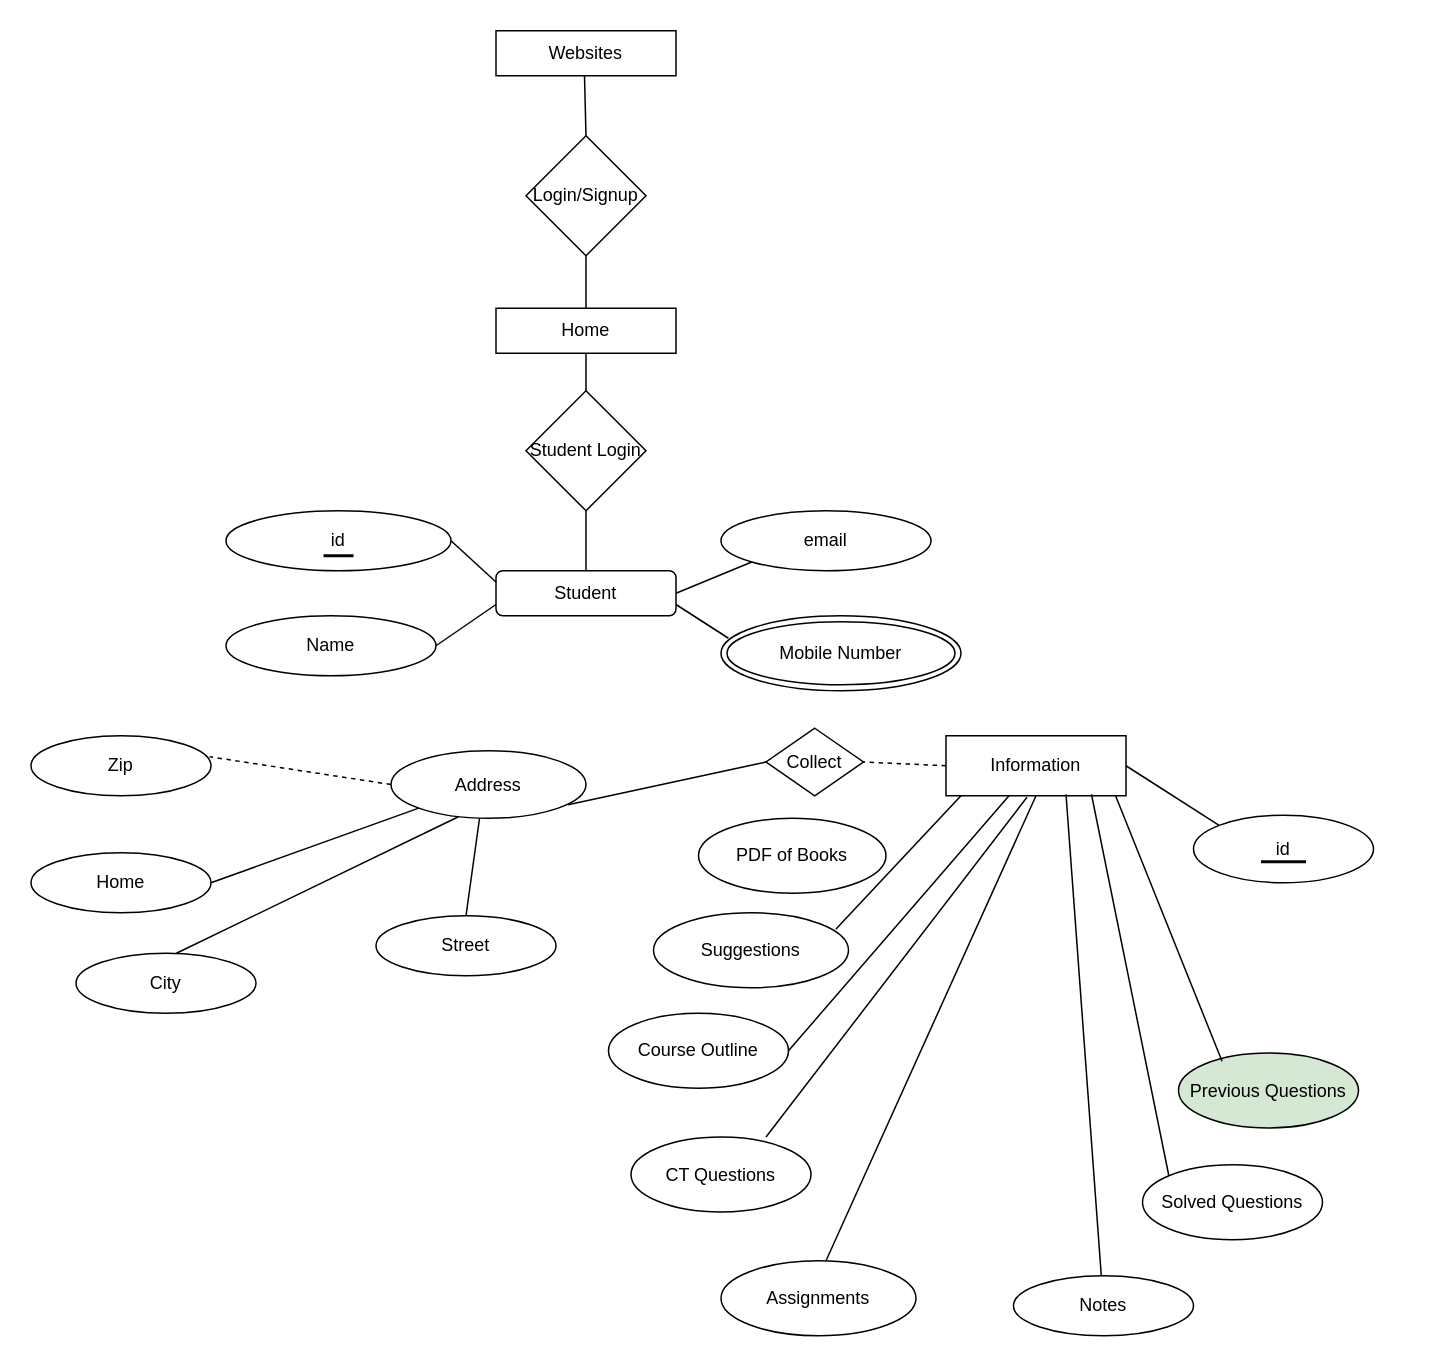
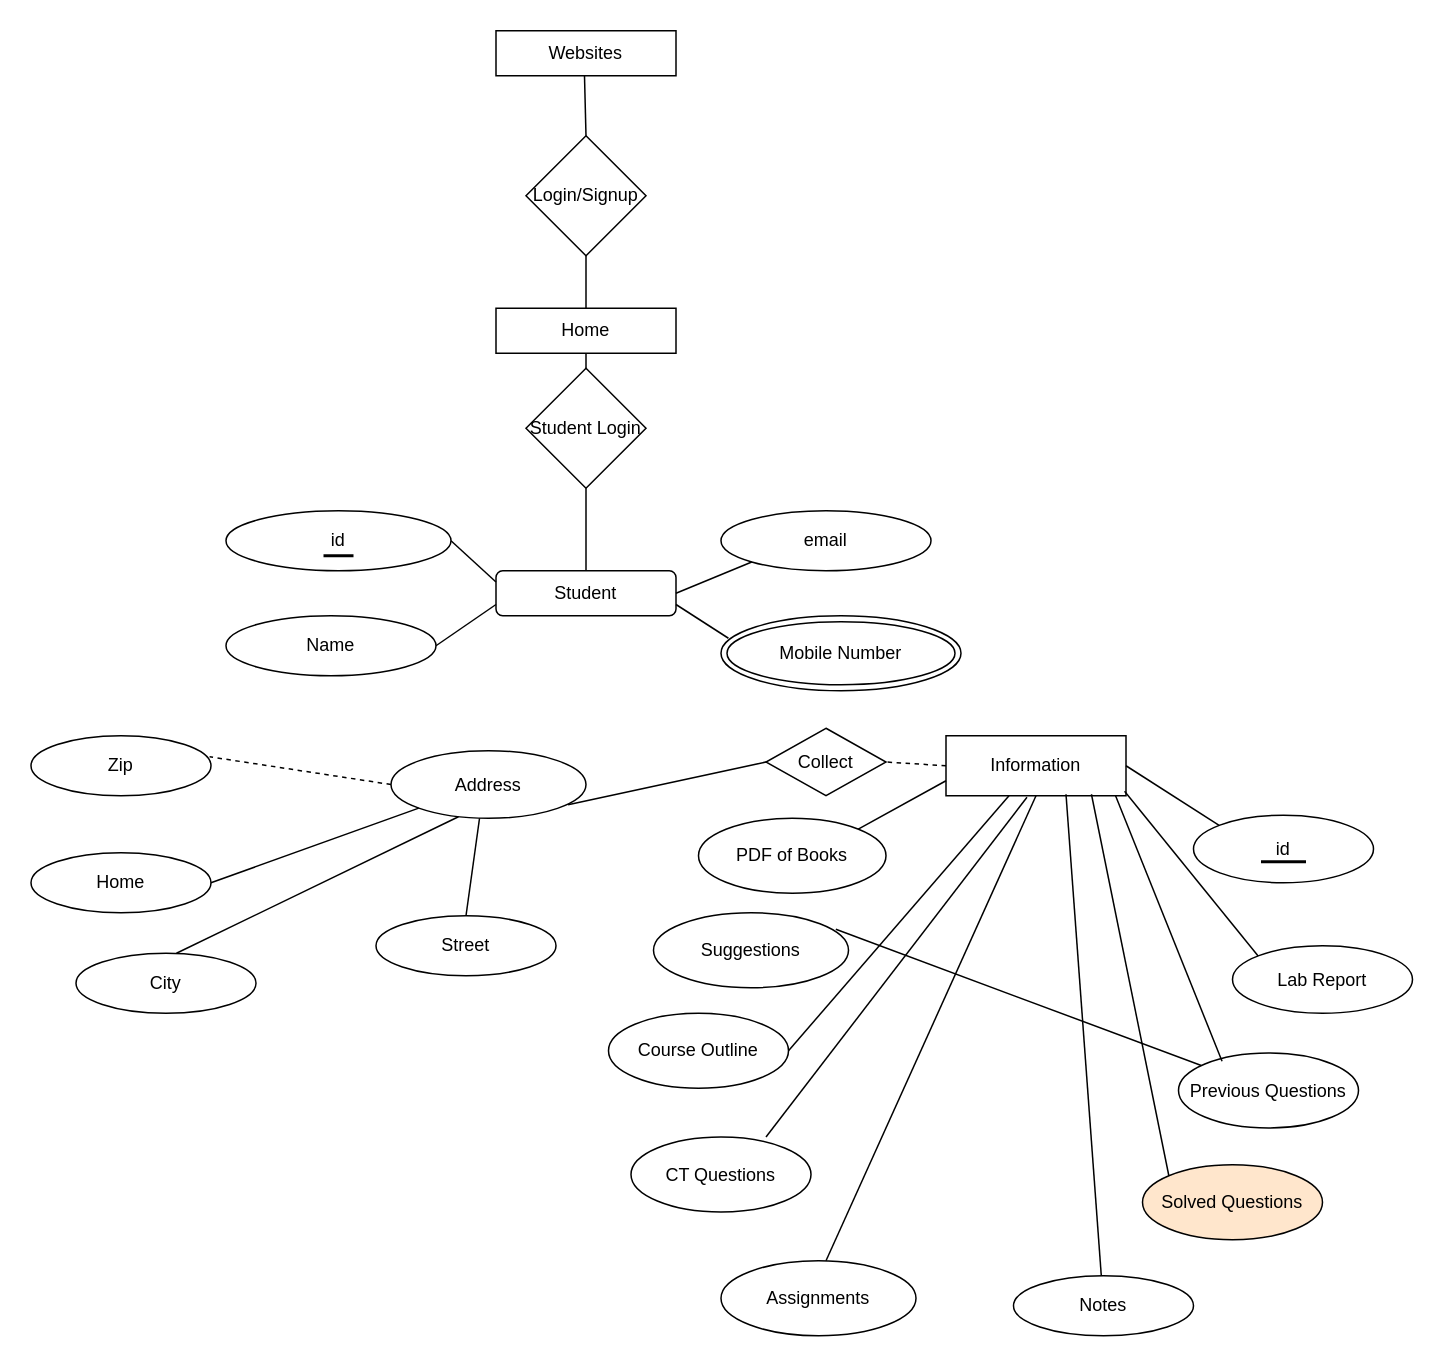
node "Student Login": moved (586, 451) -> (586, 428)
node "Collect": size 98x68 -> 120x68
edge "Information" -- "PDF of Books": added
edge "Information" -- "Suggestions": now "Previous Questions" -- "Suggestions"
edge "Information" -- "Lab Report": added
node "Lab Report": added
node "Previous Questions": fillcolor #d5e8d4 -> #ffffff
node "Solved Questions": fillcolor #ffffff -> #ffe6cc
